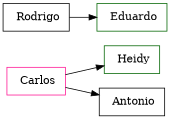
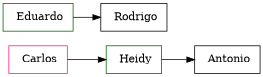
edge "Rodrigo" -> "Eduardo": reversed
edge "Carlos" -> "Antonio": now "Heidy" -> "Antonio"
